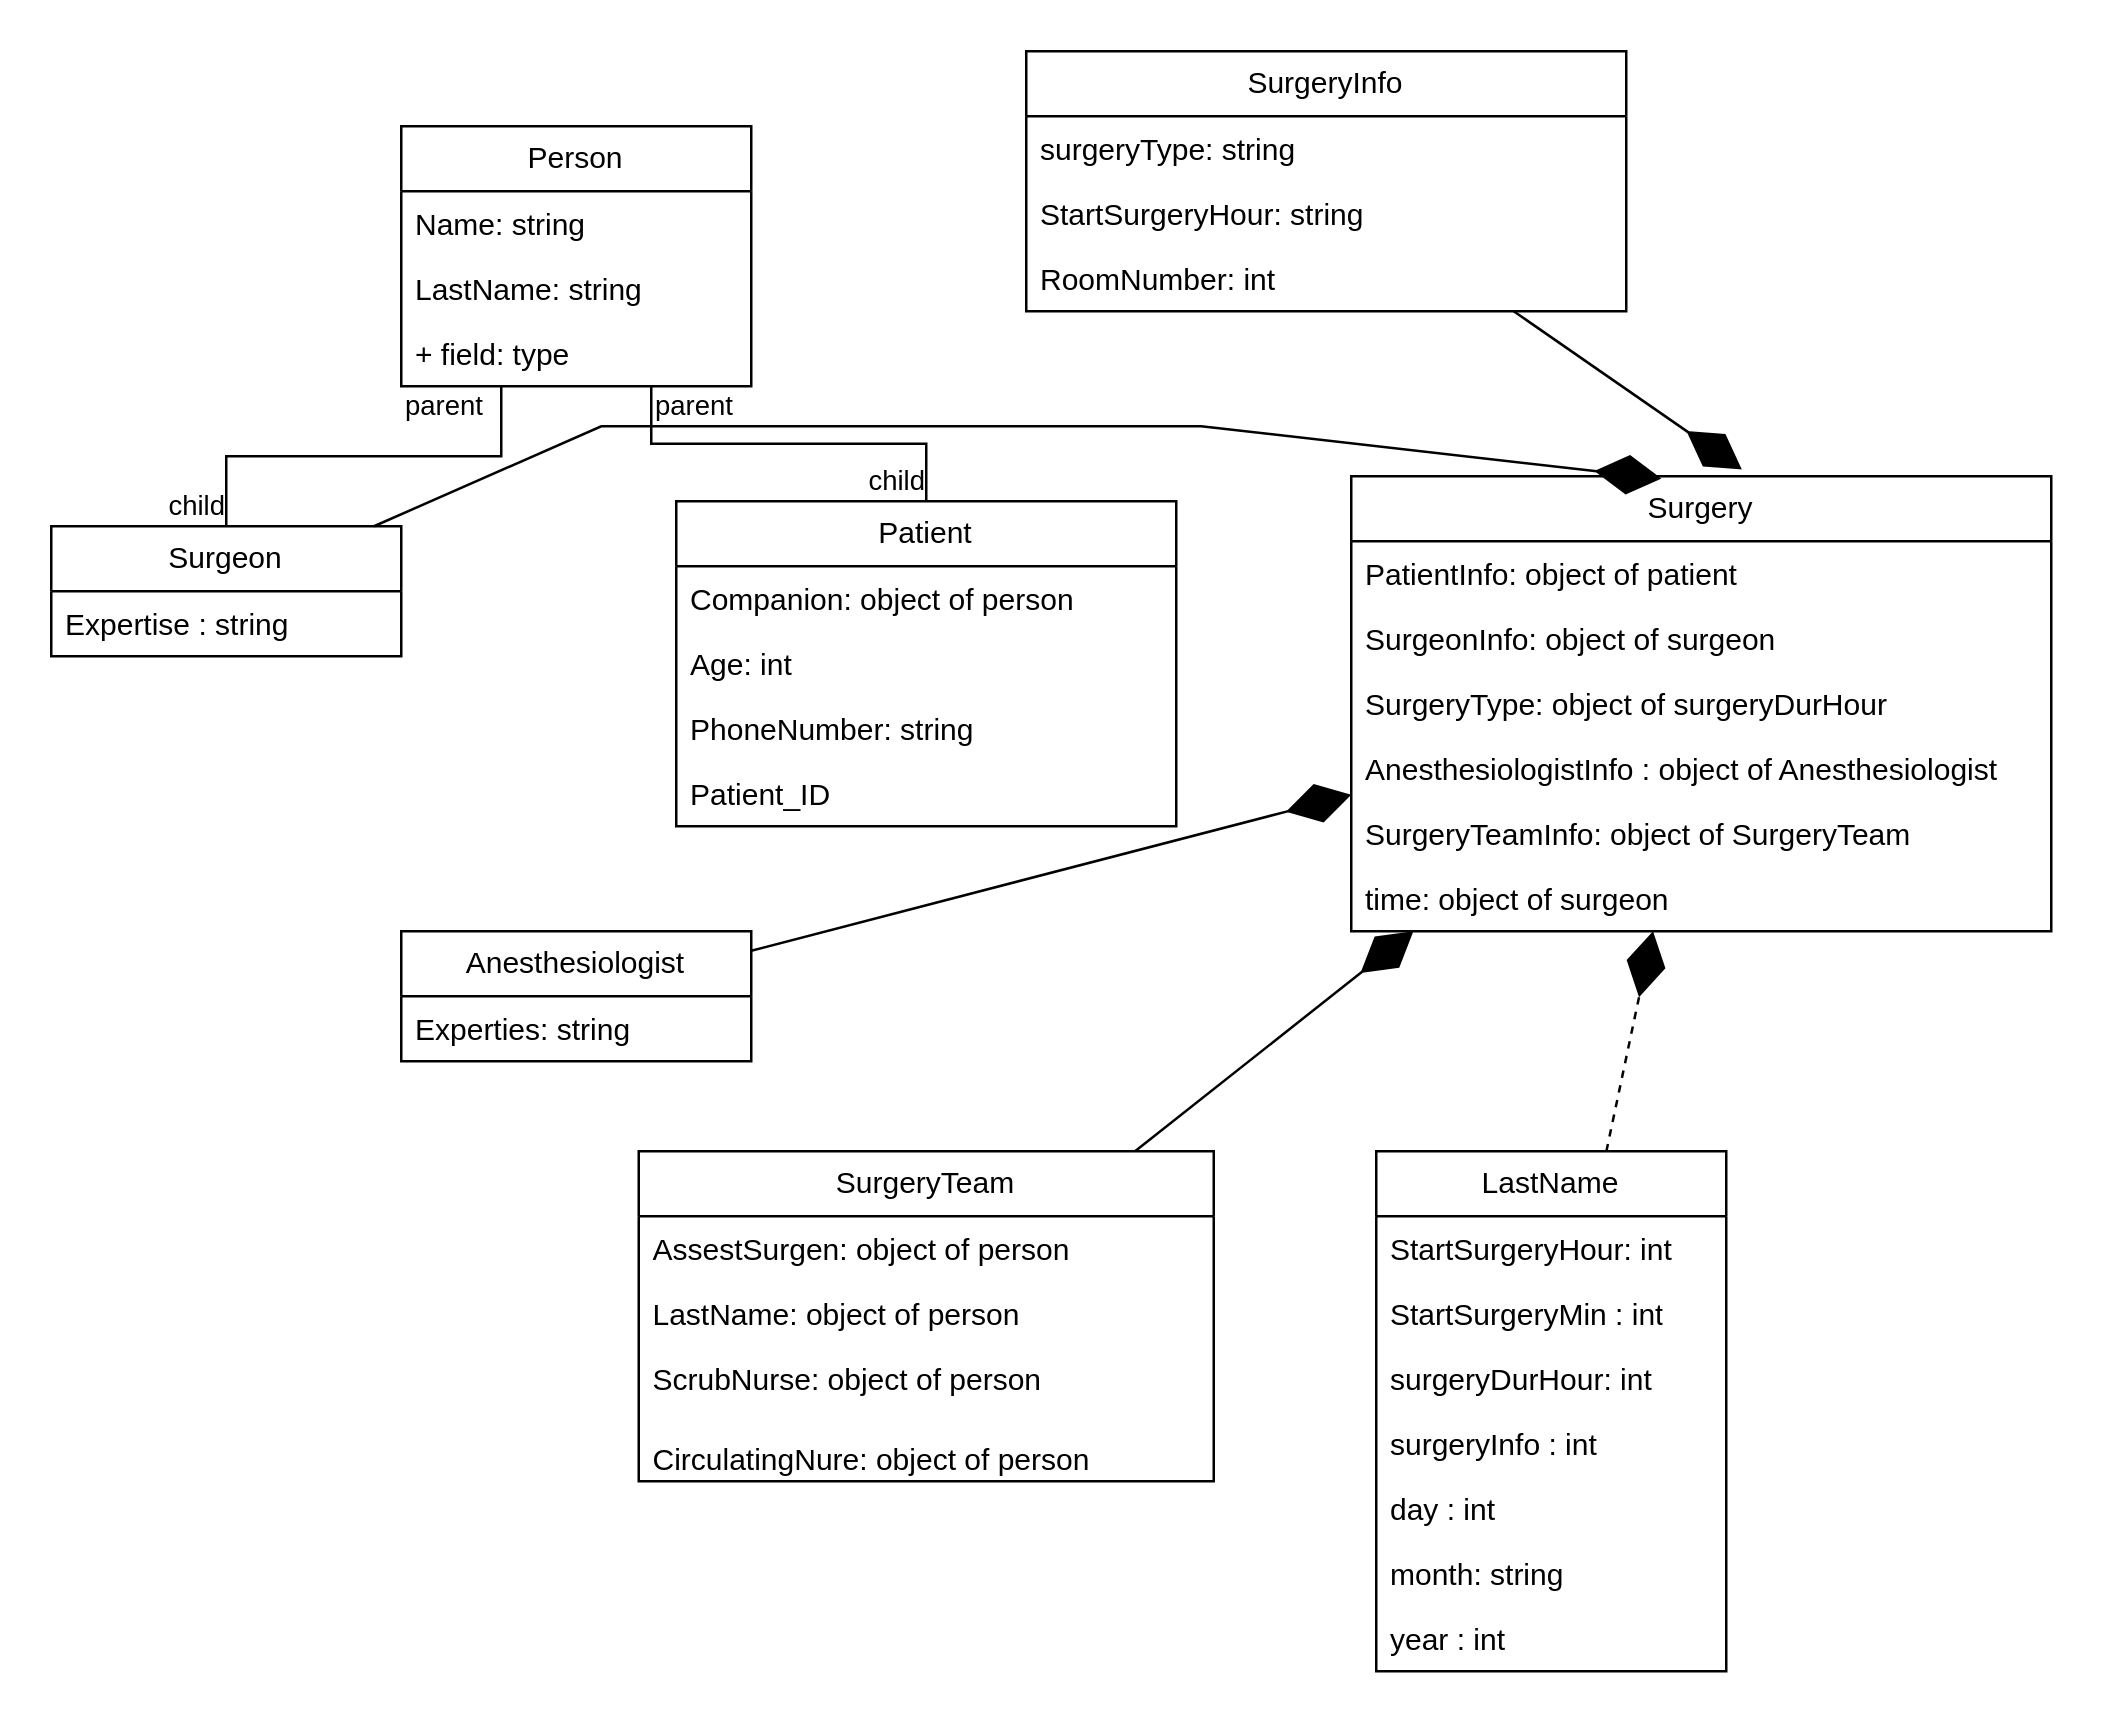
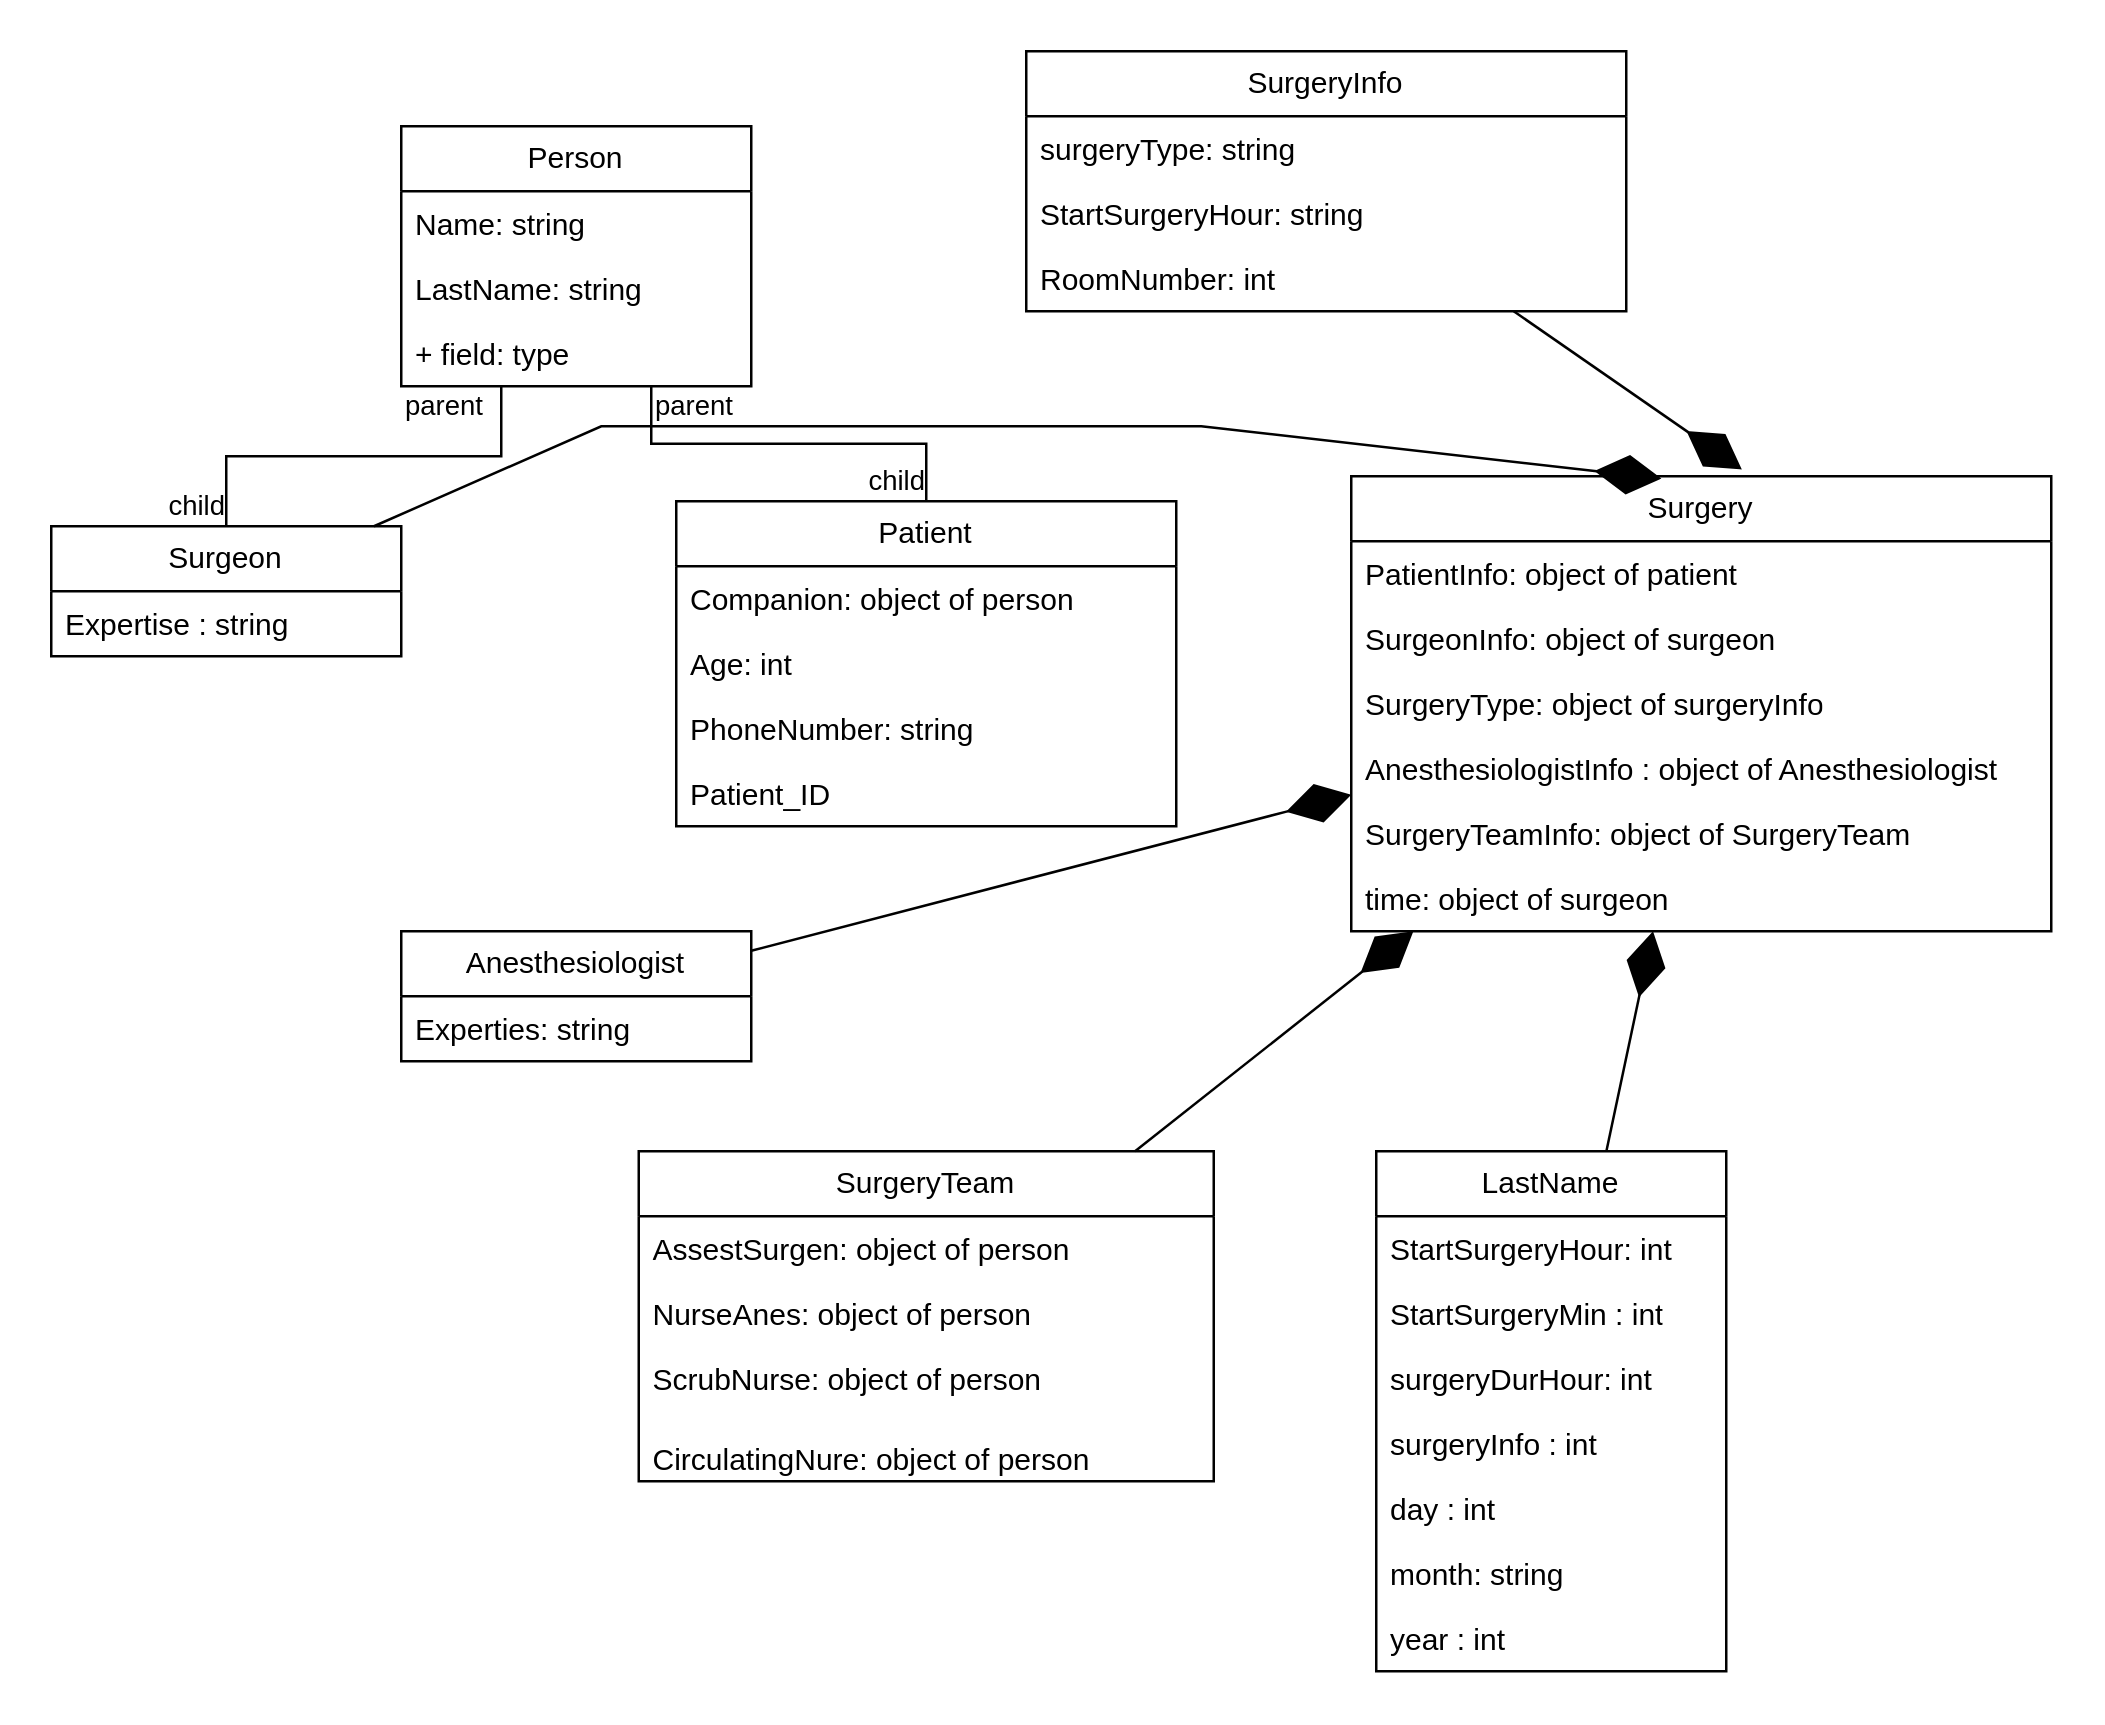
node "SurgeryType: object of surgeryDurHour": label "SurgeryType: object of surgeryDurHour" -> "SurgeryType: object of surgeryInfo"
edge "LastName" -> "Surgery": style dashed -> solid
node "LastName: object of person": label "LastName: object of person" -> "NurseAnes: object of person"
